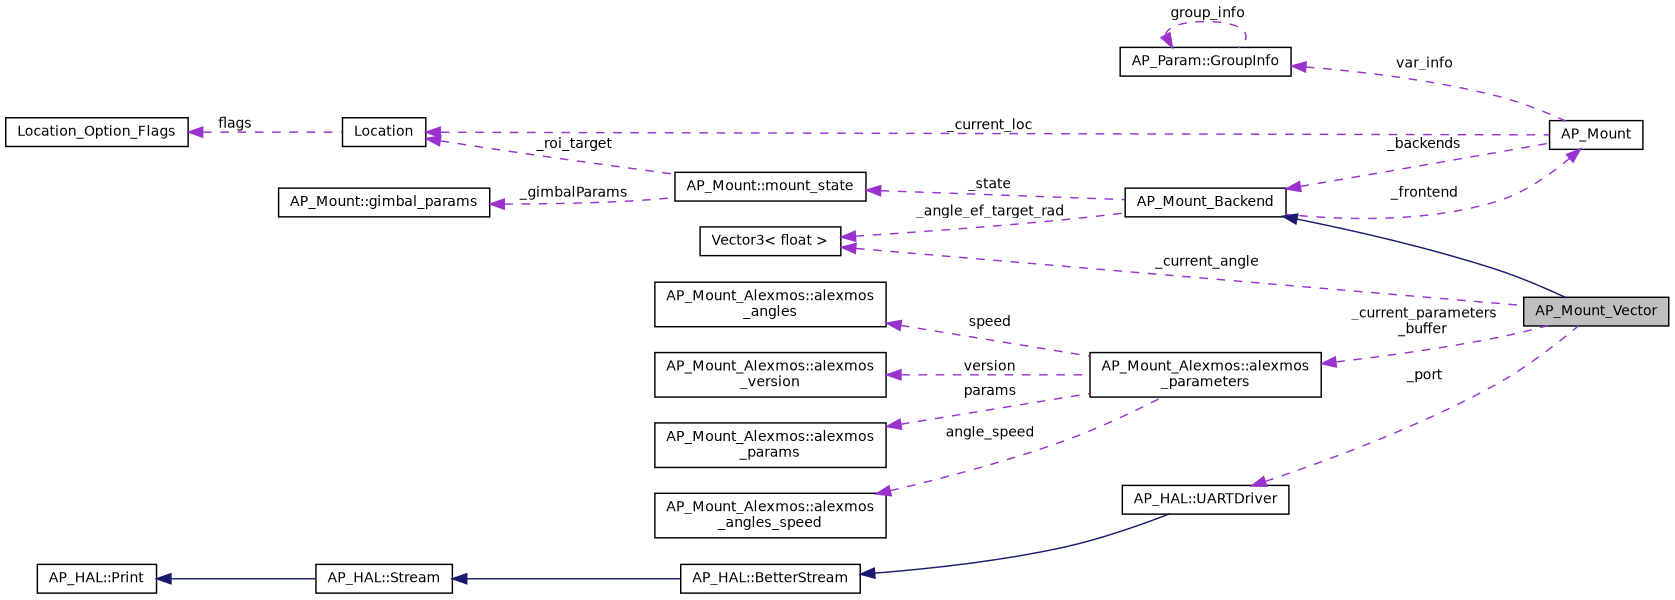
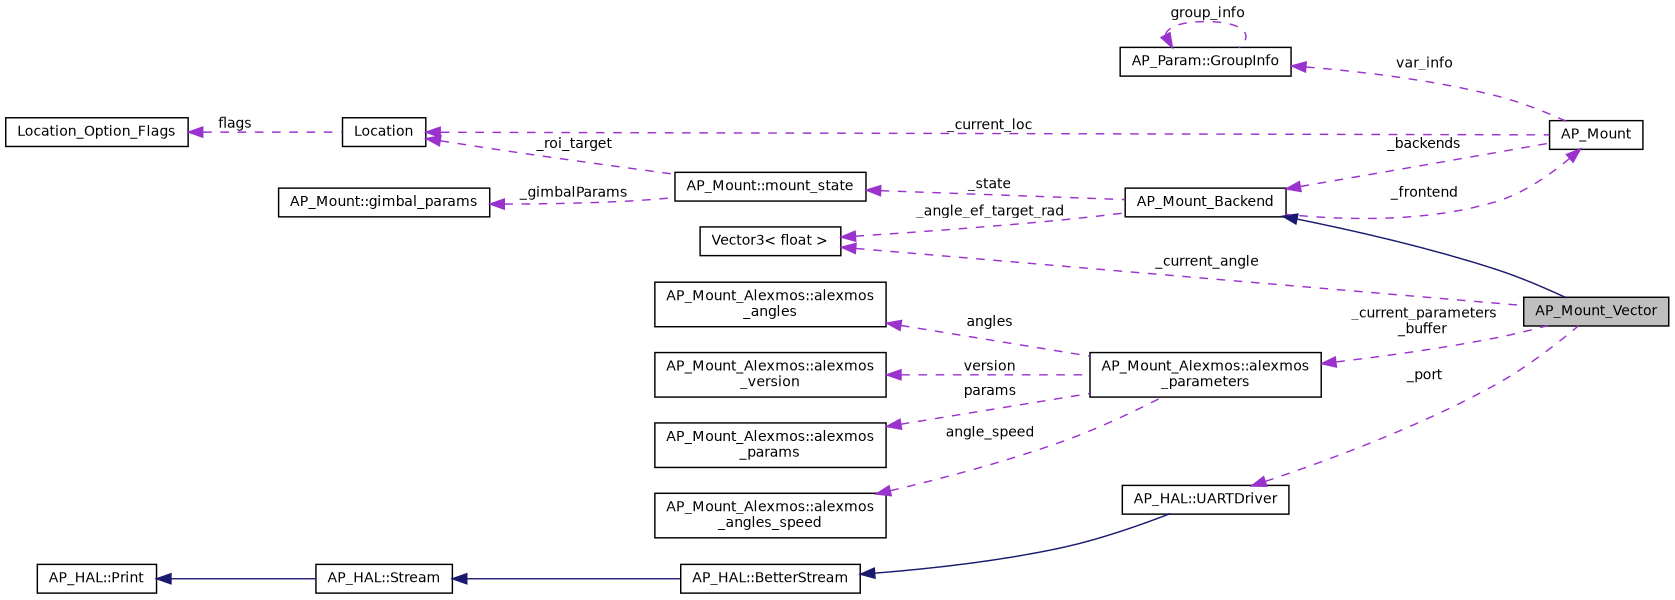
edge "AP_Mount_Alexmos::alexmos _parameters" -> "AP_Mount_Alexmos::alexmos _angles": label " speed" -> " angles"
